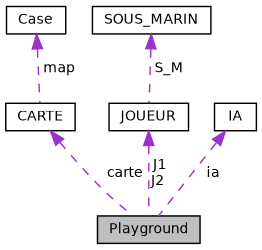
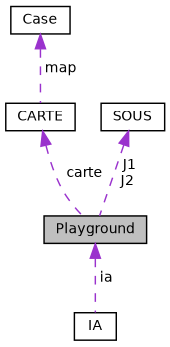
node "SOUS_MARIN": removed
node "JOUEUR": label "JOUEUR" -> "SOUS"
edge "Playground" -> "IA": reversed
